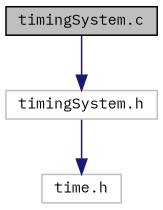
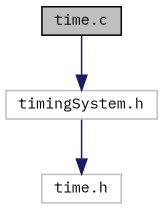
node "timingSystem.c": label "timingSystem.c" -> "time.c"
